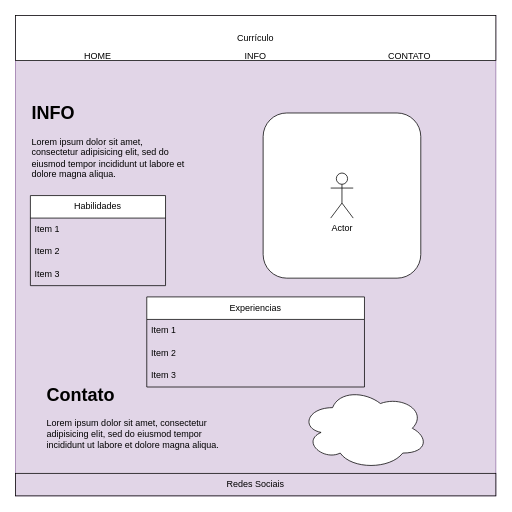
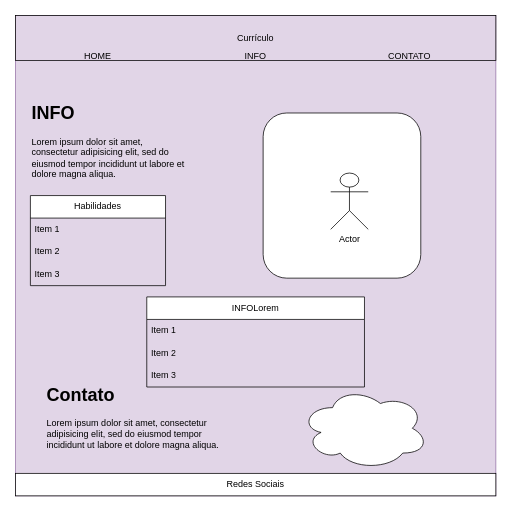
node "Currículo": fillcolor #ffffff -> #e1d5e7
node "Actor": size 23x45 -> 38x56
node "Experiencias": label "Experiencias" -> "INFOLorem"
node "Redes Sociais": fillcolor #e1d5e7 -> #ffffff
